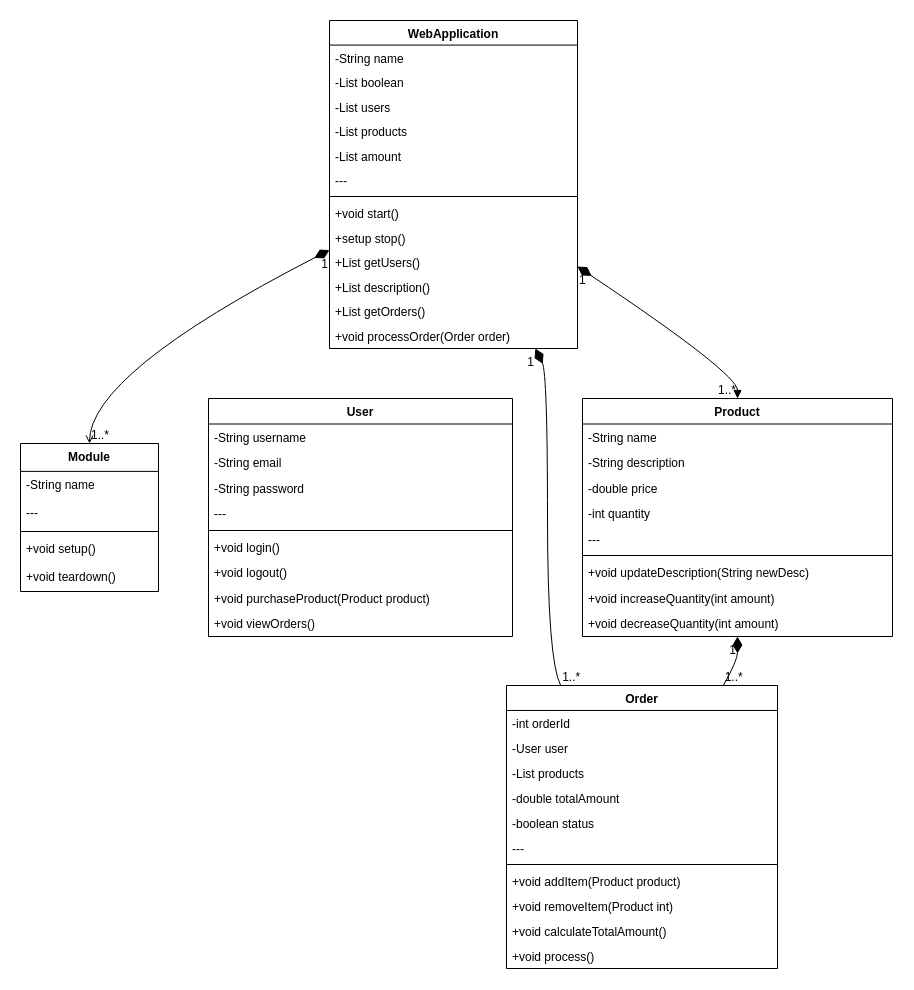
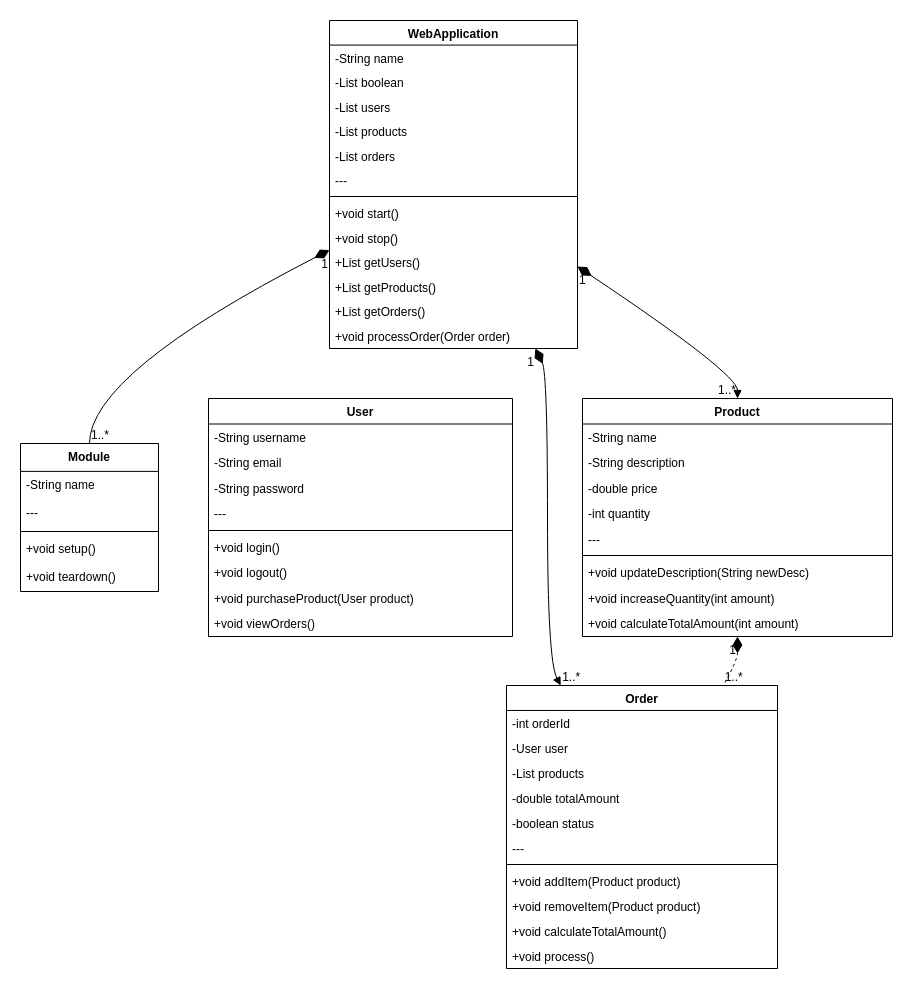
node "-List amount": label "-List amount" -> "-List orders"
node "+setup stop()": label "+setup stop()" -> "+void stop()"
node "+List description()": label "+List description()" -> "+List getProducts()"
edge "WebApplication" -- "Module": arrowhead open -> none
node "+void purchaseProduct(Product product)": label "+void purchaseProduct(Product product)" -> "+void purchaseProduct(User product)"
node "+void decreaseQuantity(int amount)": label "+void decreaseQuantity(int amount)" -> "+void calculateTotalAmount(int amount)"
edge "Order" -> "WebApplication": arrowhead none -> block
edge "Order" -> "Product": style solid -> dashed
node "+void removeItem(Product int)": label "+void removeItem(Product int)" -> "+void removeItem(Product product)"
